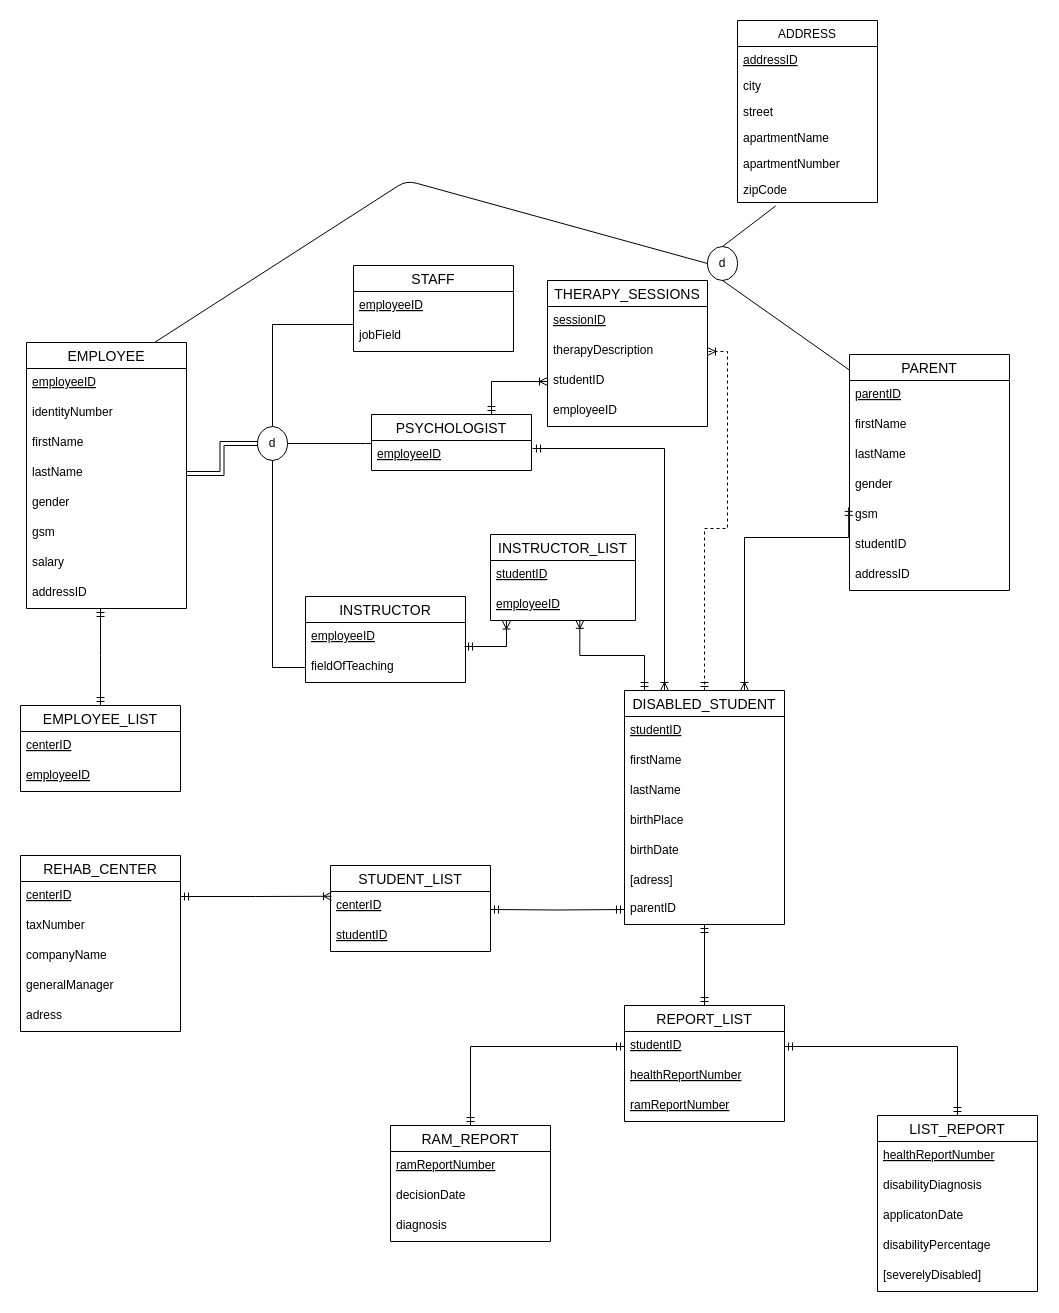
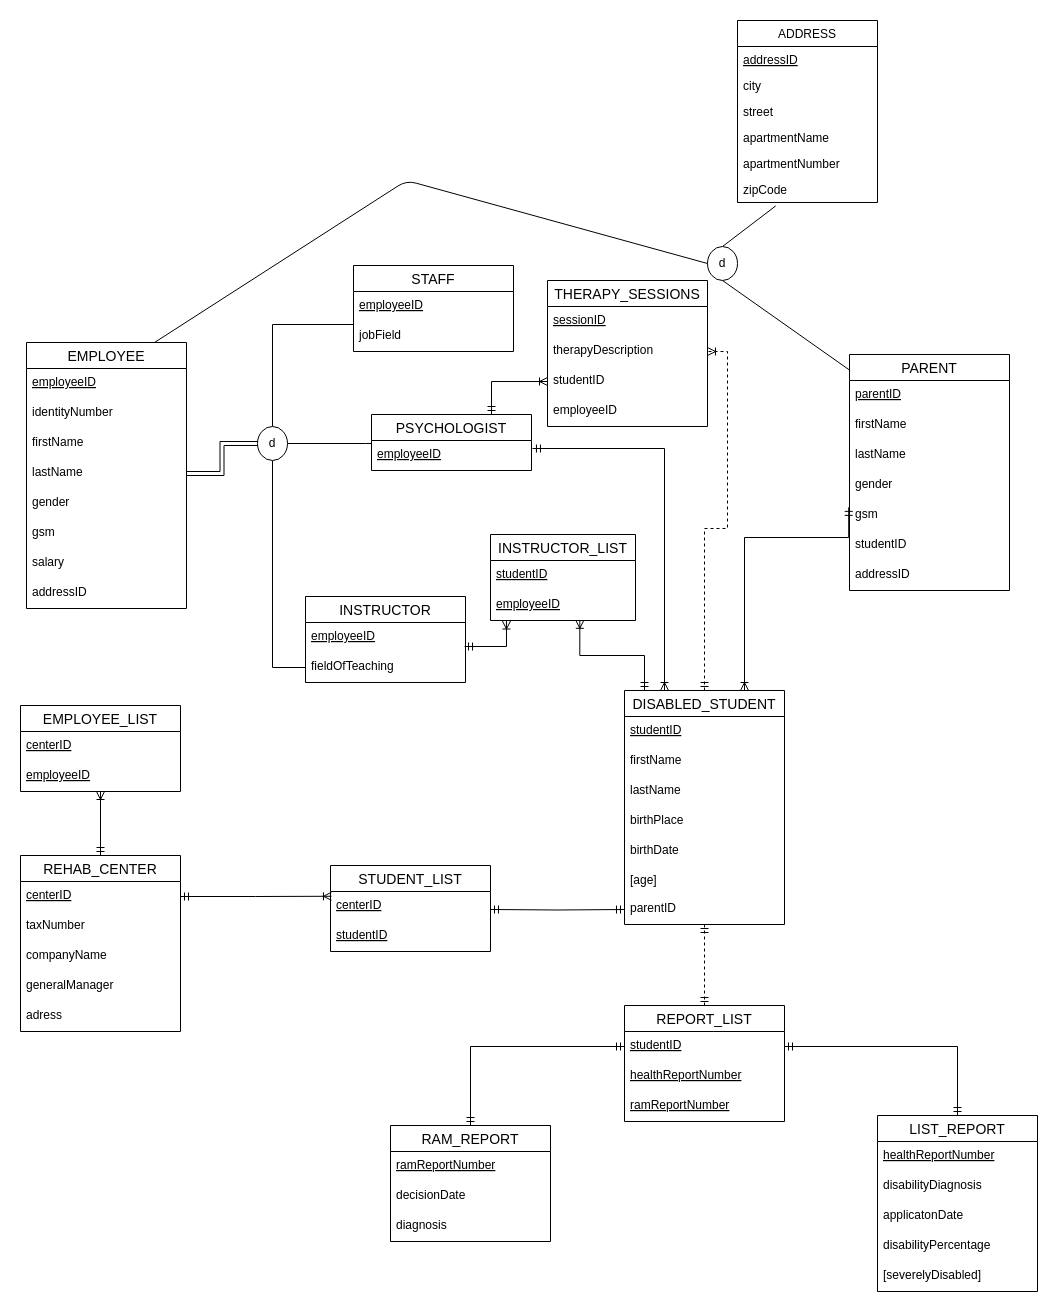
edge "EMPLOYEE" -- "EMPLOYEE_LIST": removed
edge "EMPLOYEE_LIST" -- "REHAB_CENTER": added
node "[adress]": label "[adress]" -> "[age]"
edge "DISABLED_STUDENT" -- "REPORT_LIST": style solid -> dashed
